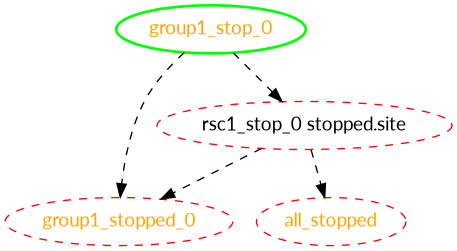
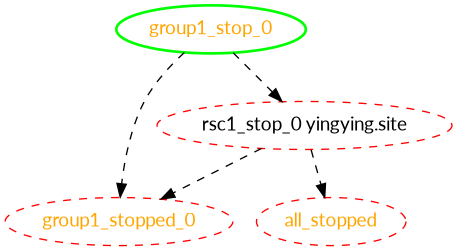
node "rsc1_stop_0 stopped.site": label "rsc1_stop_0 stopped.site" -> "rsc1_stop_0 yingying.site"
